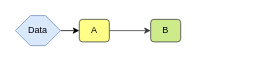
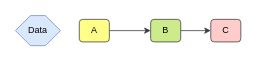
edge "Data" -> "A": removed
edge "B" -> "C": added
node "C": added
